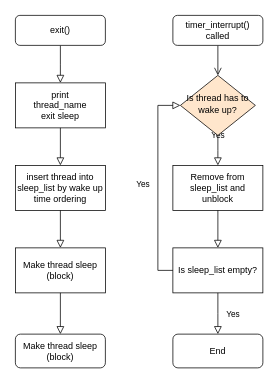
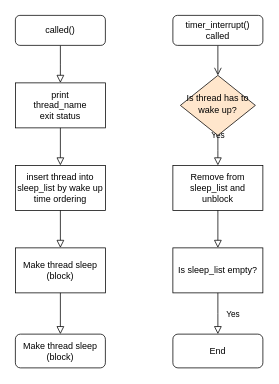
node "exit()": label "exit()" -> "called()"
node "print thread_name exit sleep": label "print thread_name exit sleep" -> "print thread_name exit status"
edge "Is sleep_list empty?" -> "Is thread has to wake up?": removed, label "Yes"
